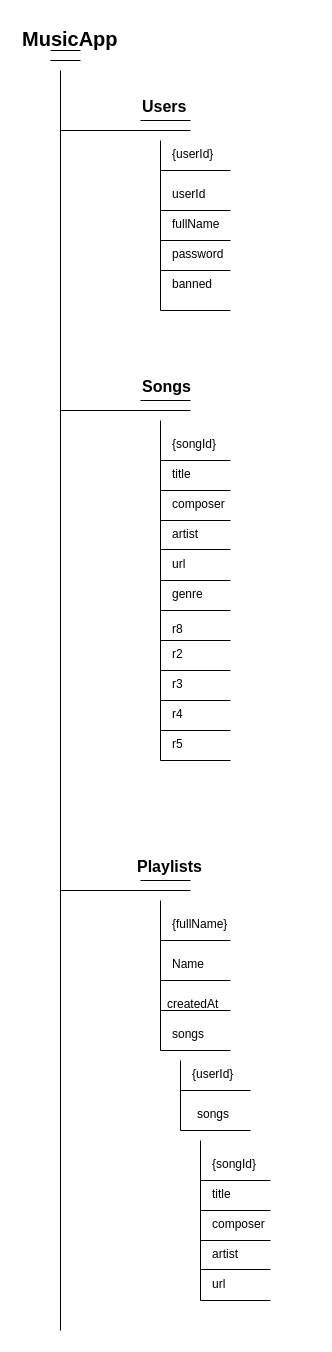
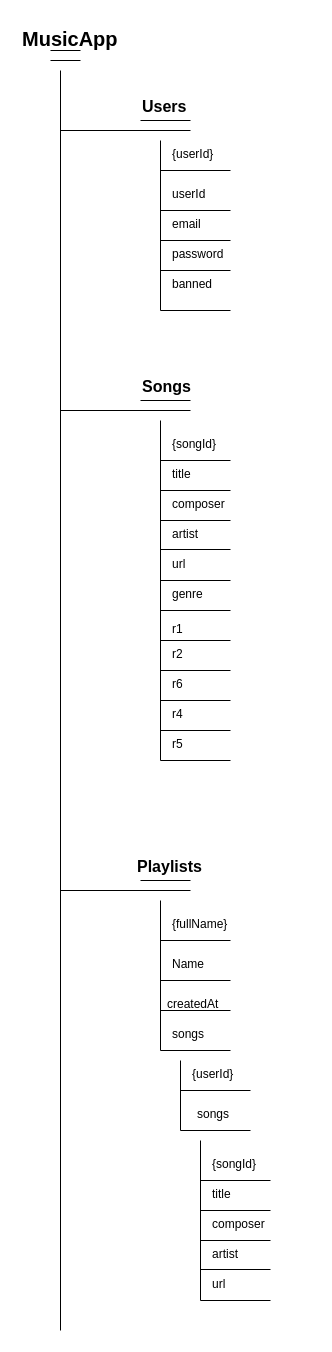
node "fullName": label "fullName" -> "email"
node "r8": label "r8" -> "r1"
node "r3": label "r3" -> "r6"
